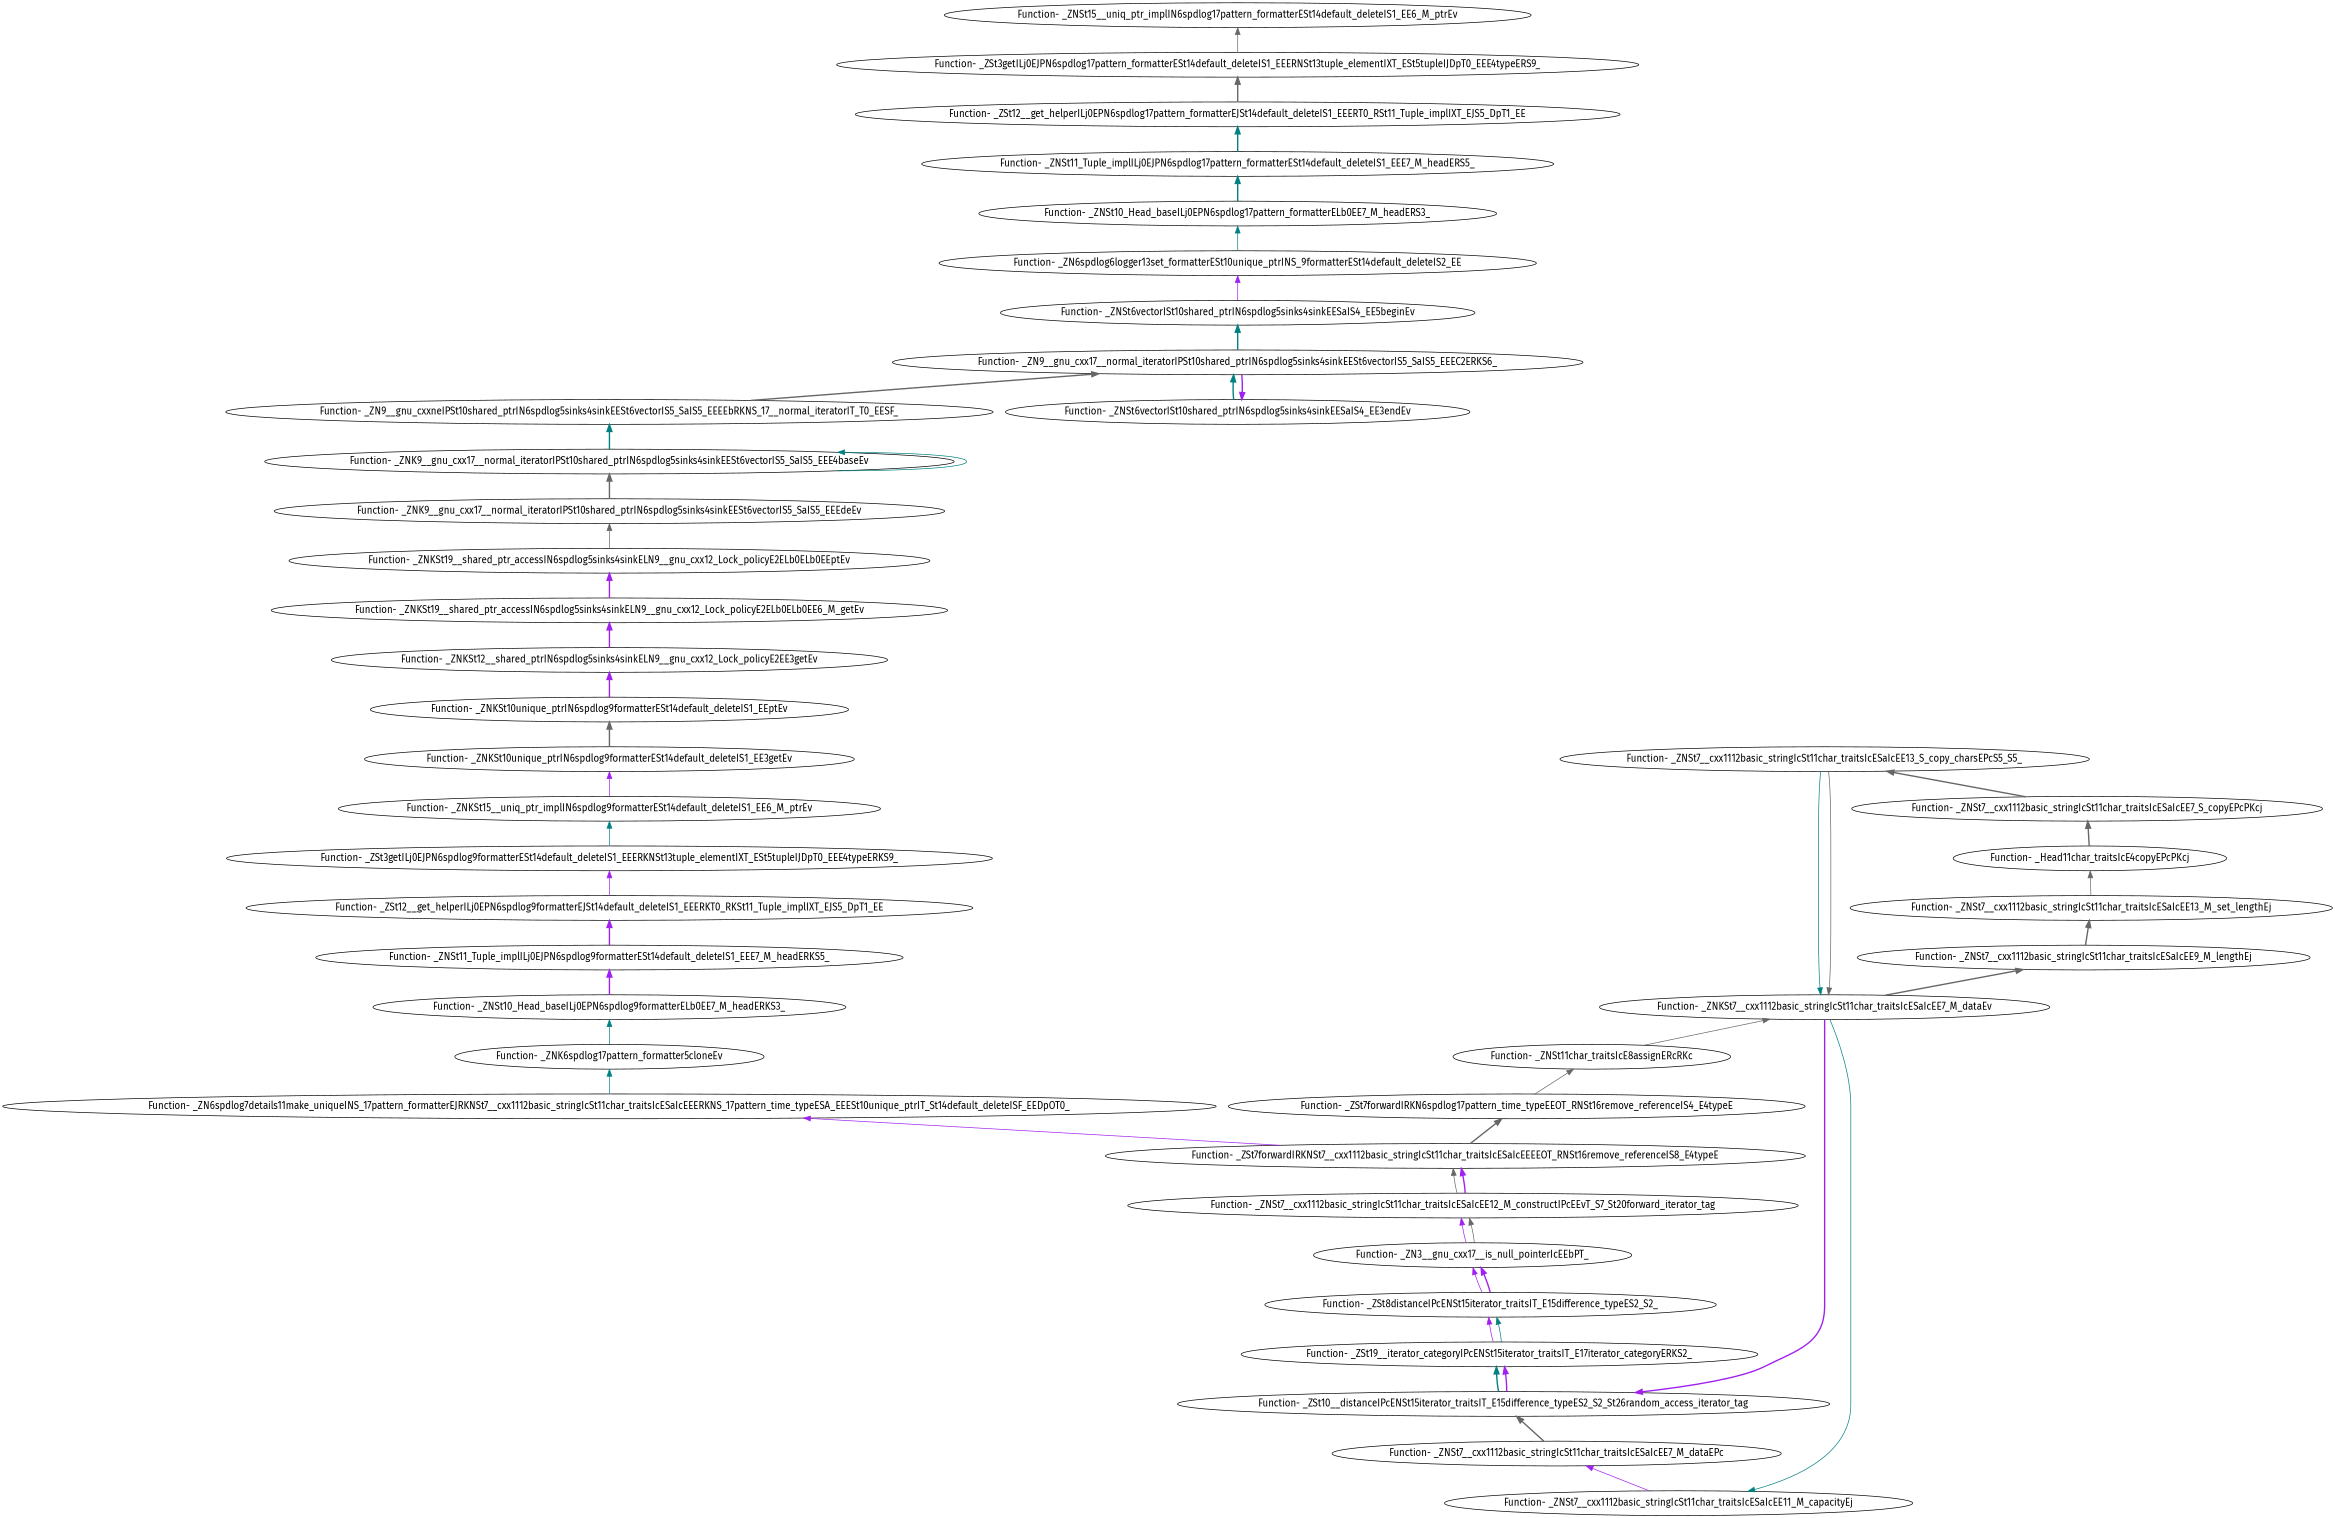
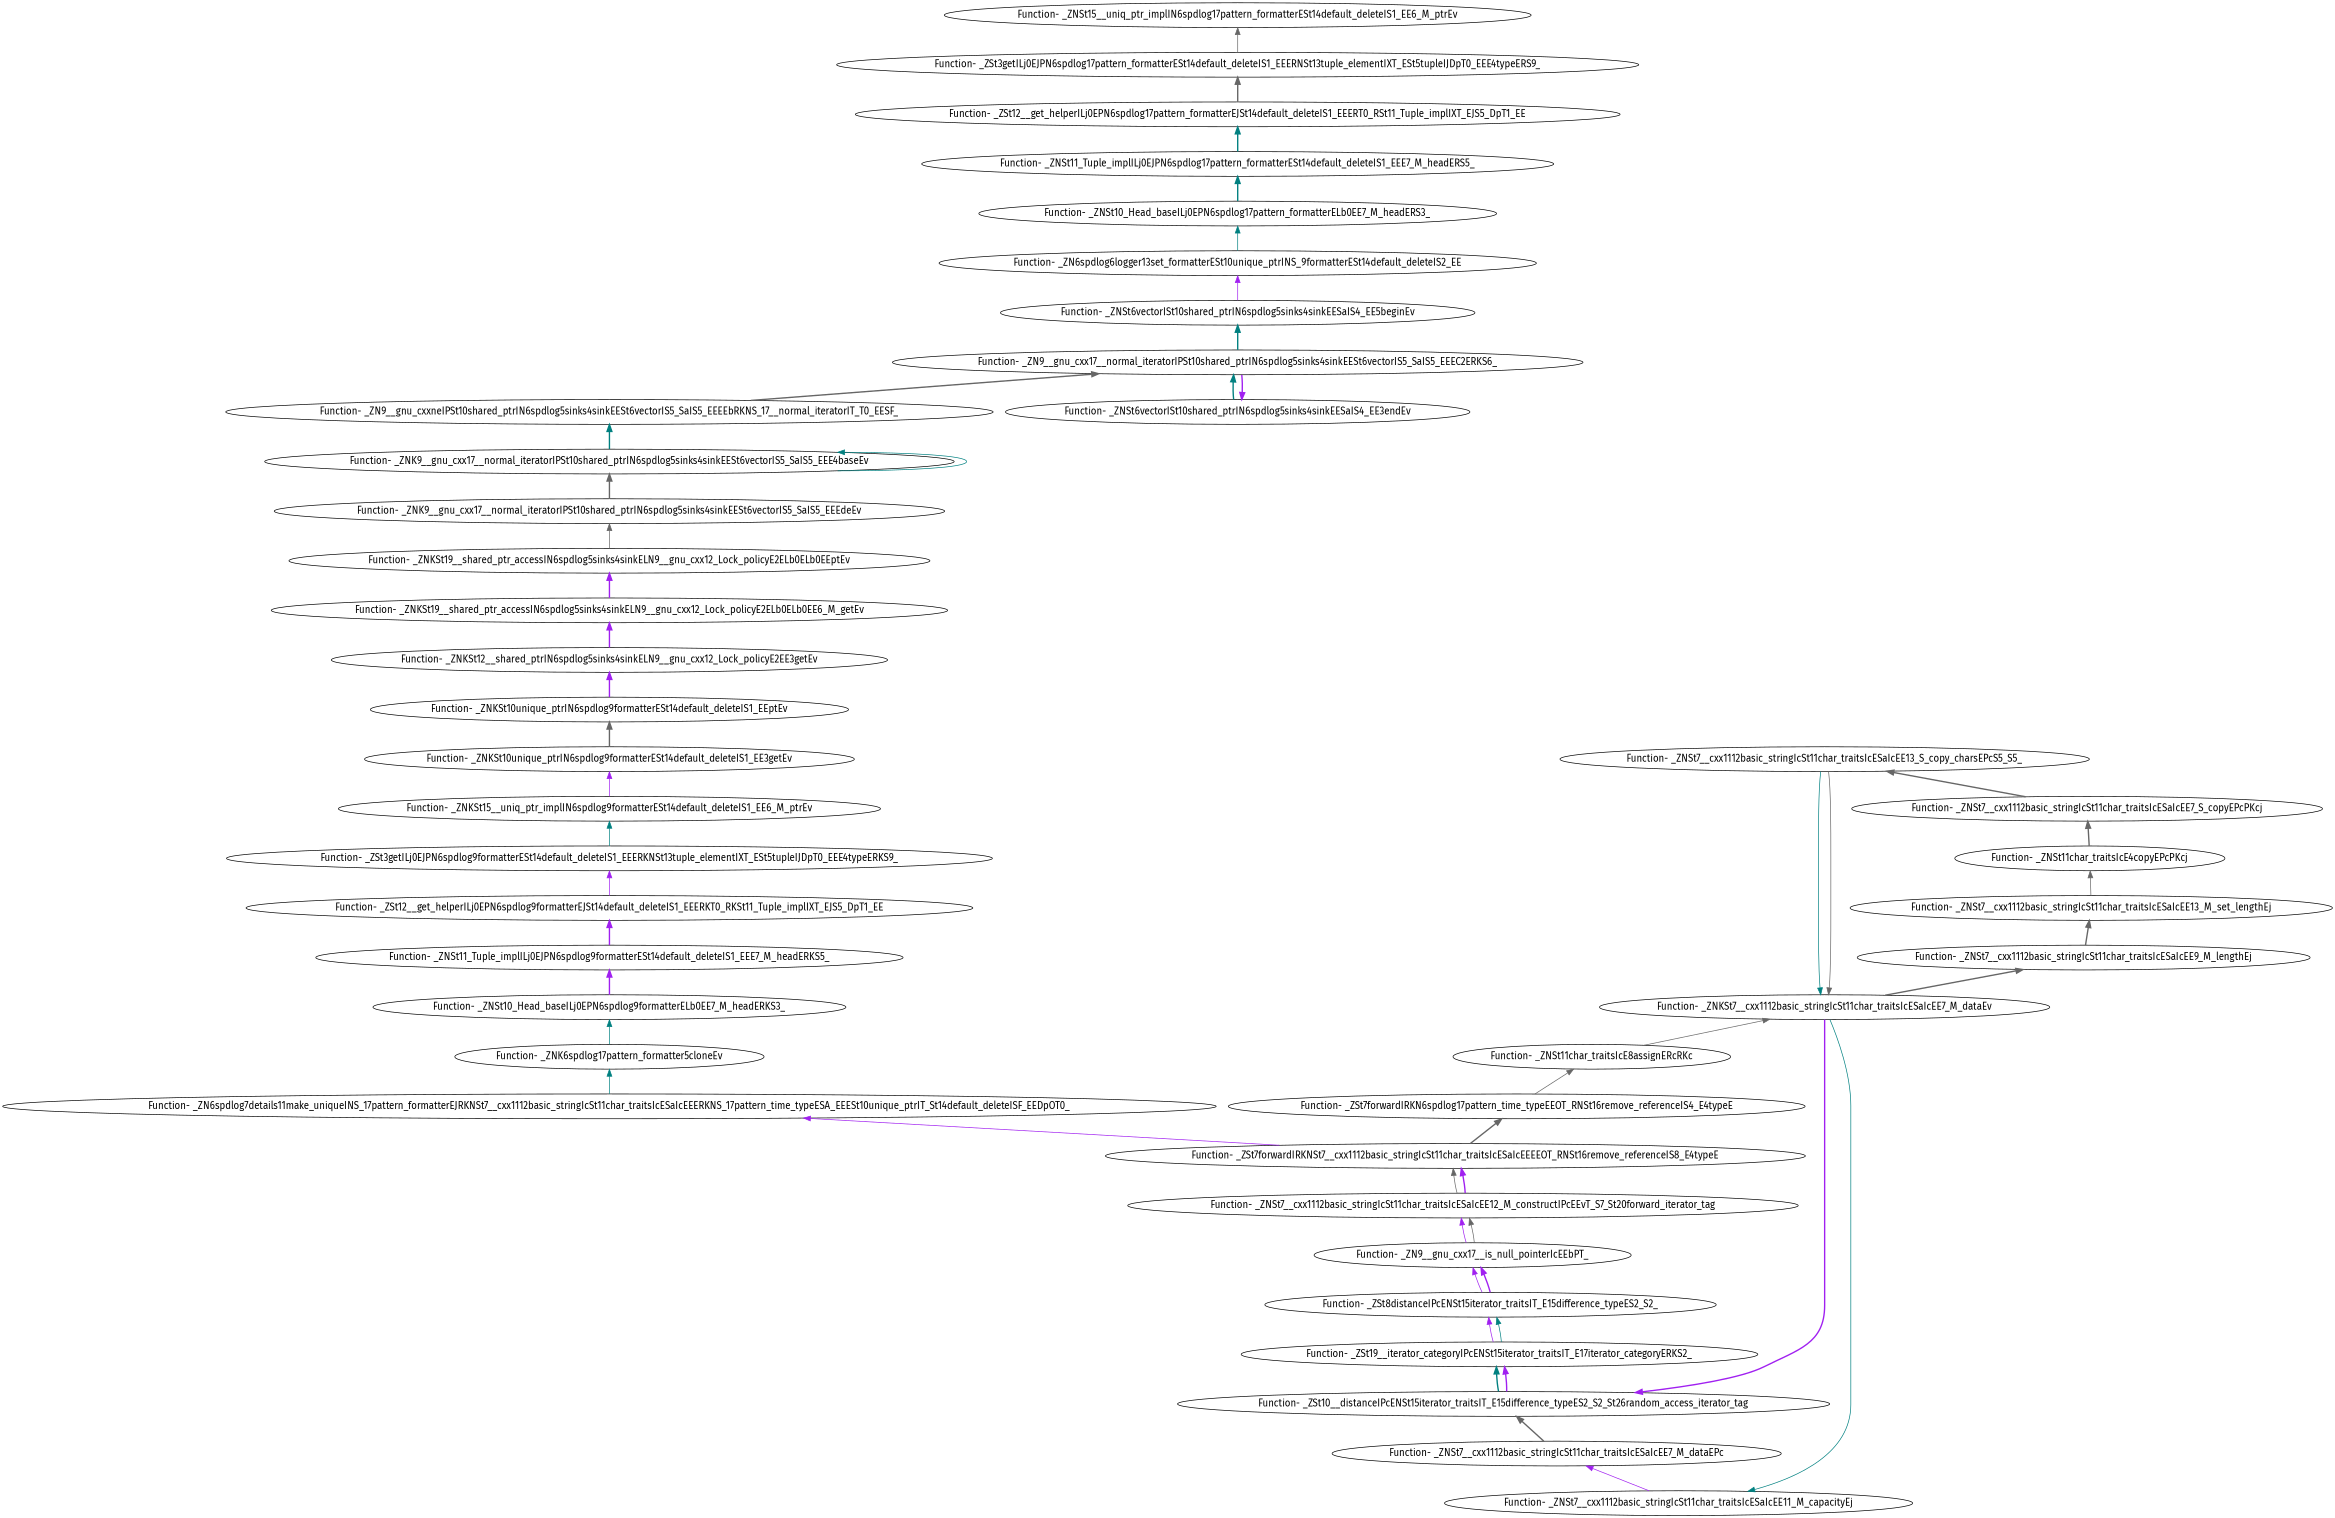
node "Function- _Head11char_traitsIcE4copyEPcPKcj": label "Function- _Head11char_traitsIcE4copyEPcPKcj" -> "Function- _ZNSt11char_traitsIcE4copyEPcPKcj"
node "Function- _ZN3__gnu_cxx17__is_null_pointerIcEEbPT_": label "Function- _ZN3__gnu_cxx17__is_null_pointerIcEEbPT_" -> "Function- _ZN9__gnu_cxx17__is_null_pointerIcEEbPT_"
